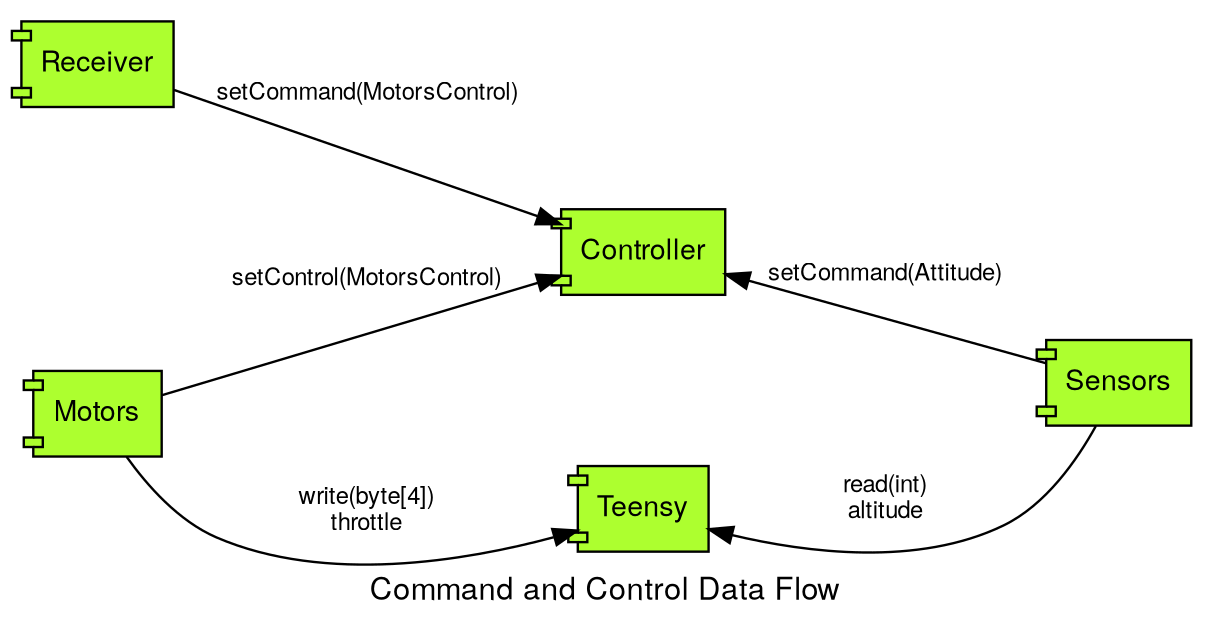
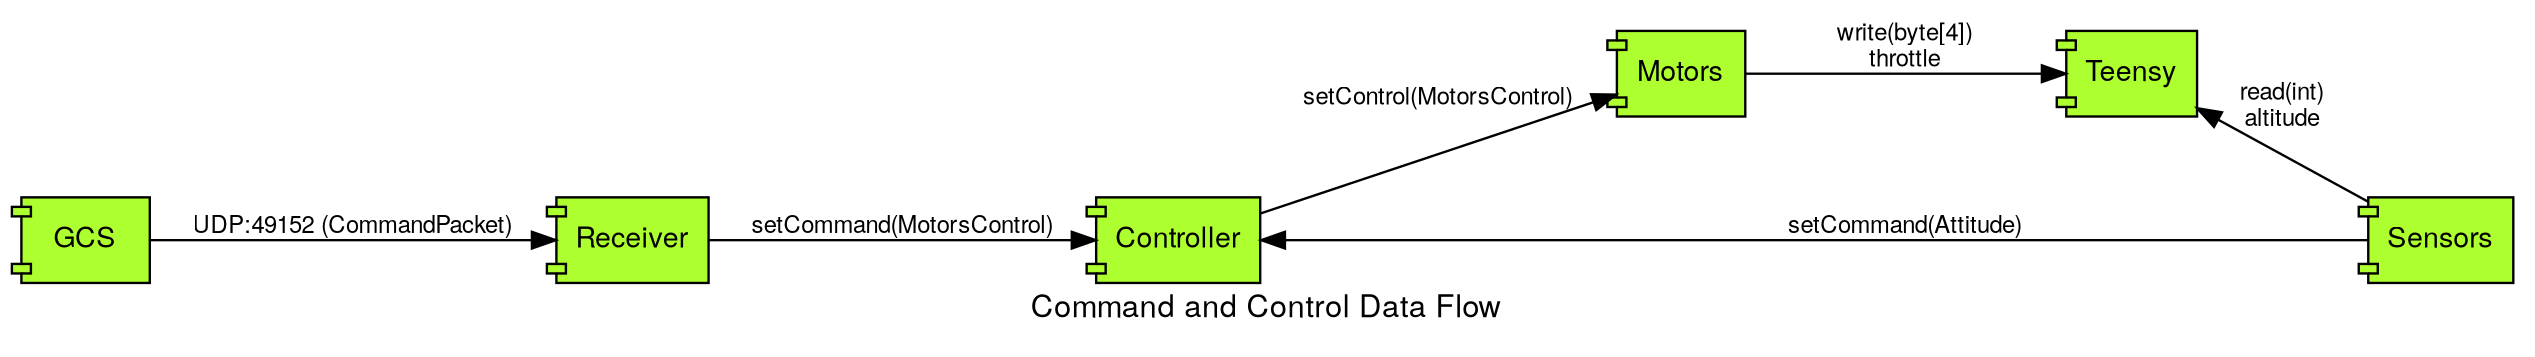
node "GCS": added
edge "Motors" -> "Controller": reversed
